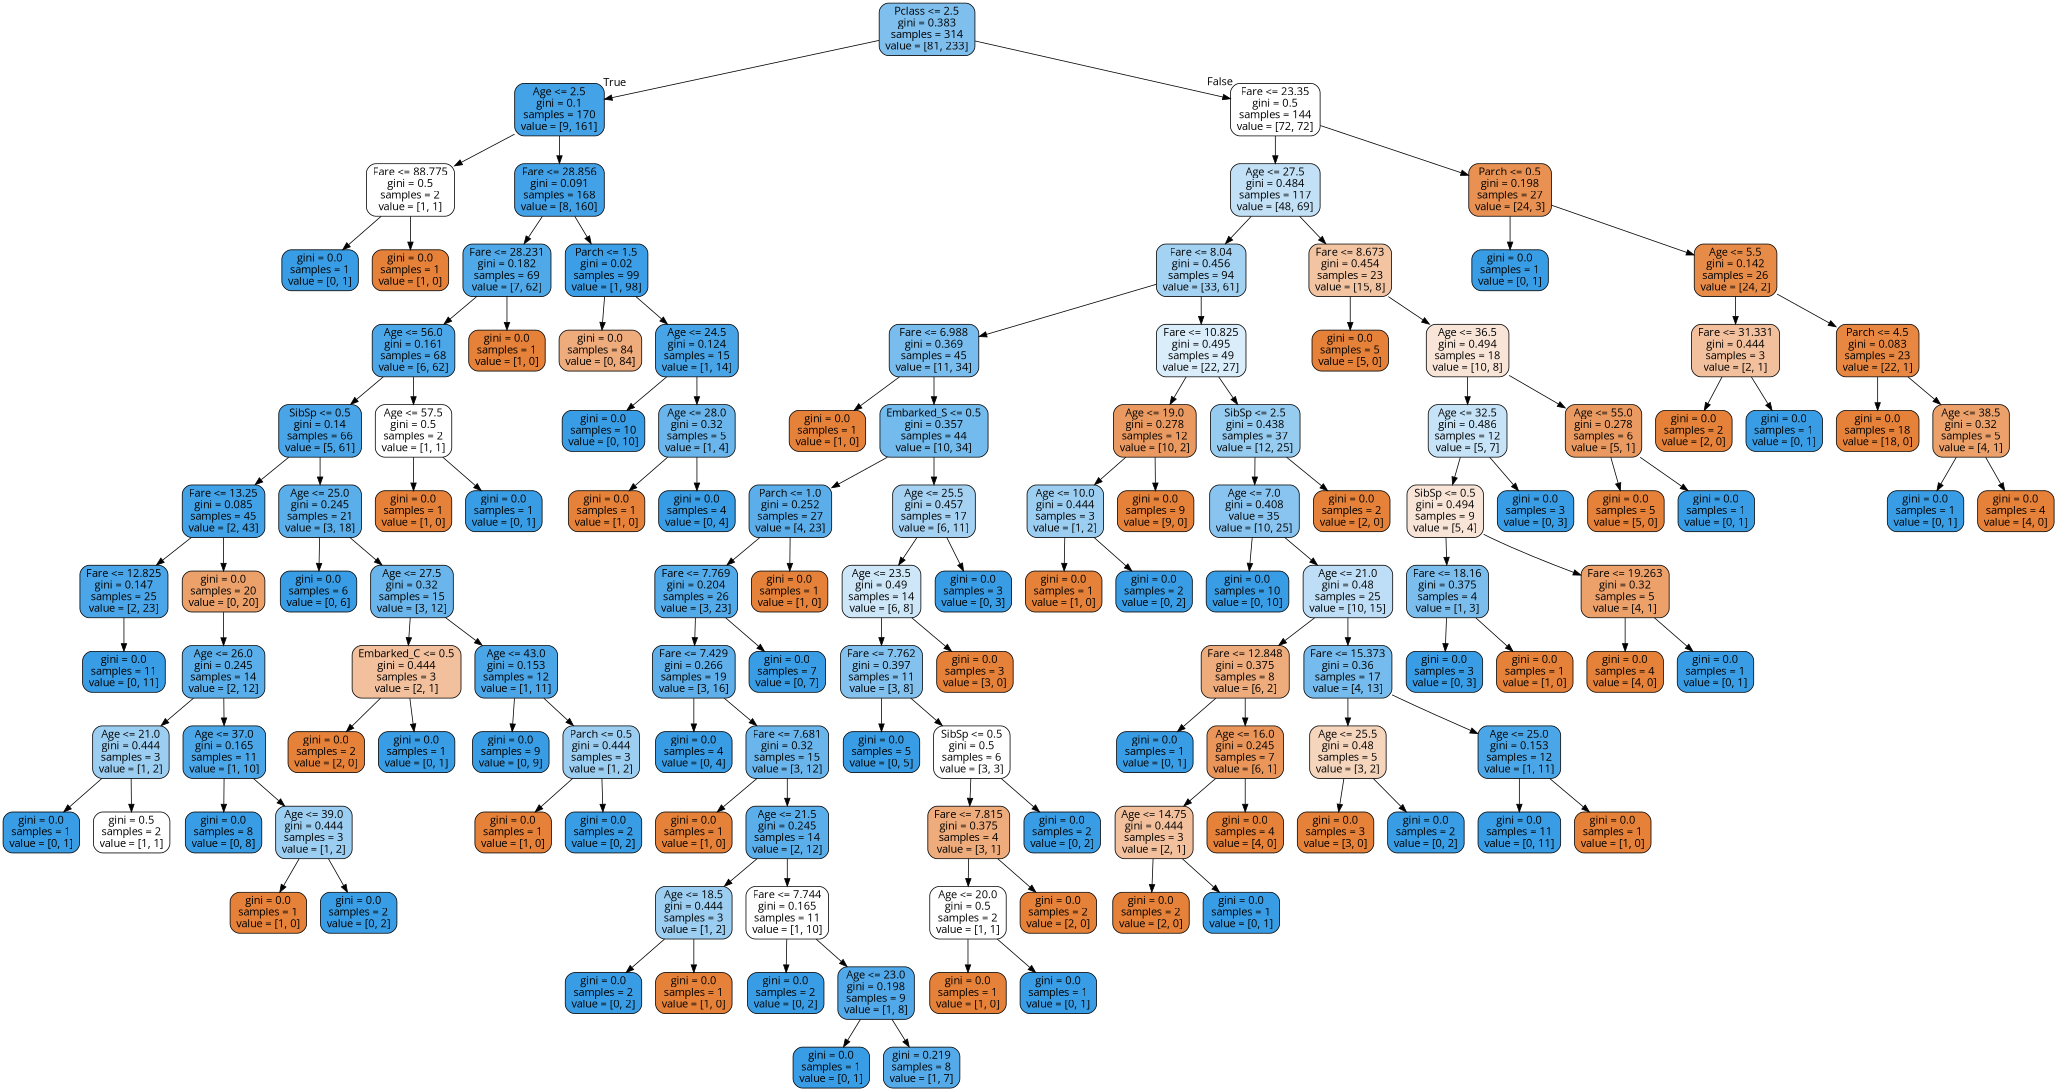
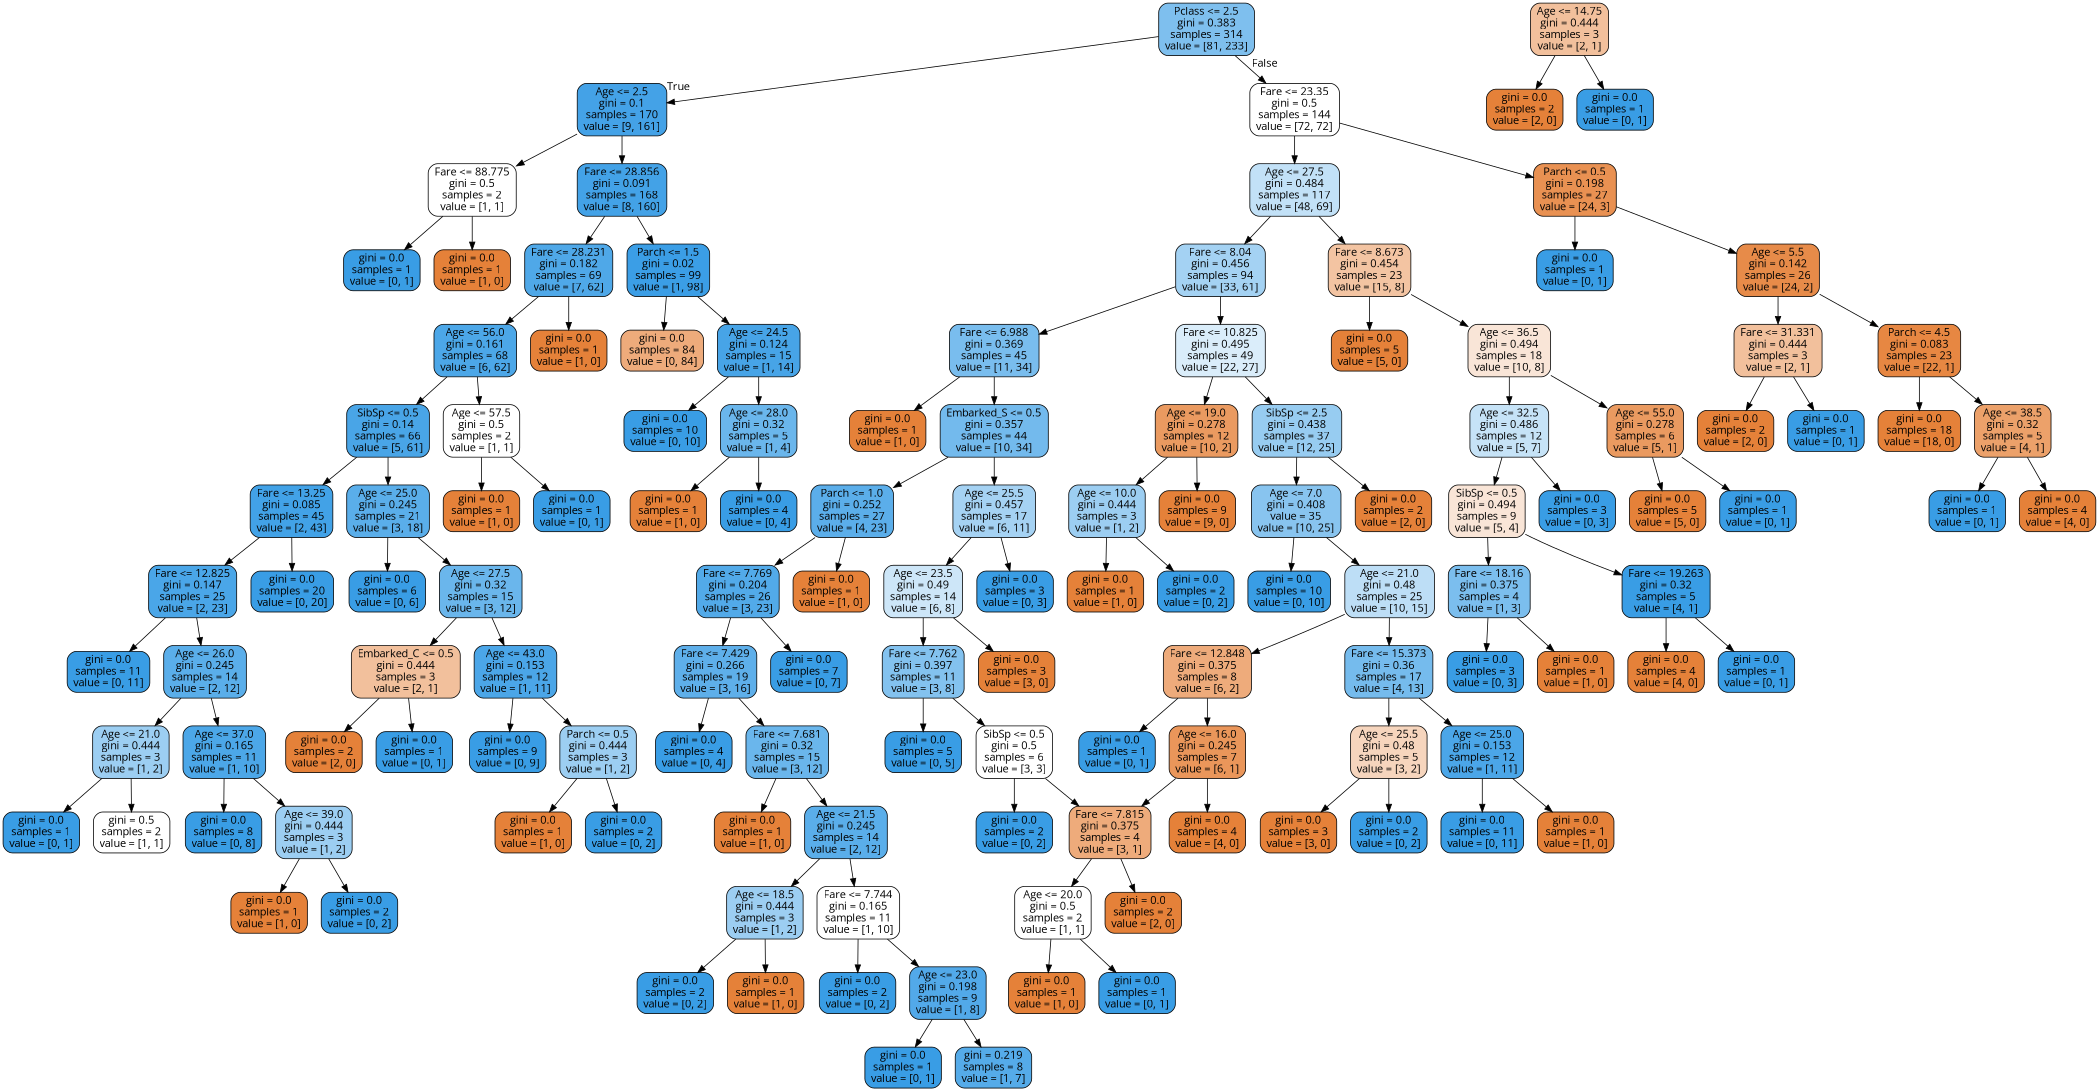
node "gini = 0.0 samples = 20 value = [0, 20]": fillcolor #e58139bf -> #399de5ff
node "Fare <= 19.263 gini = 0.32 samples = 5 value = [4, 1]": fillcolor #e58139bf -> #399de5ff
edge "gini = 0.0 samples = 20 value = [0, 20]" -> "Age <= 26.0 gini = 0.245 samples = 14 value = [2, 12]": now "Fare <= 12.825 gini = 0.147 samples = 25 value = [2, 23]" -> "Age <= 26.0 gini = 0.245 samples = 14 value = [2, 12]"
edge "Age <= 16.0 gini = 0.245 samples = 7 value = [6, 1]" -> "Age <= 14.75 gini = 0.444 samples = 3 value = [2, 1]": now "Age <= 16.0 gini = 0.245 samples = 7 value = [6, 1]" -> "Fare <= 7.815 gini = 0.375 samples = 4 value = [3, 1]"
